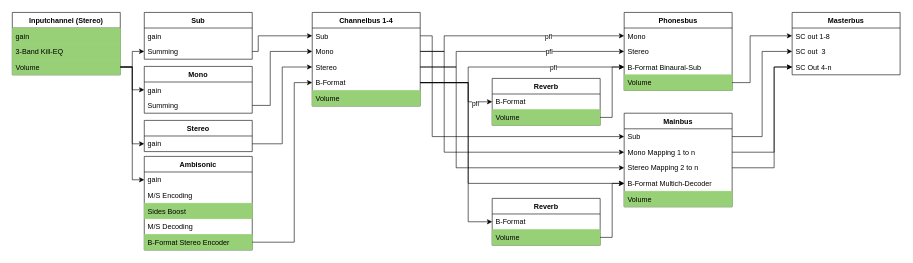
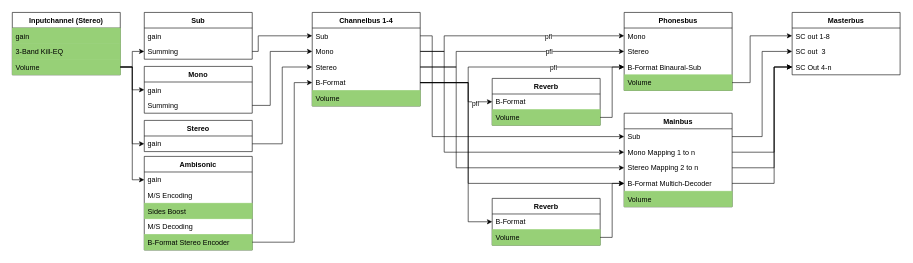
edge "B-Format Multich-Decoder" -> "SC Out 4-n": added
